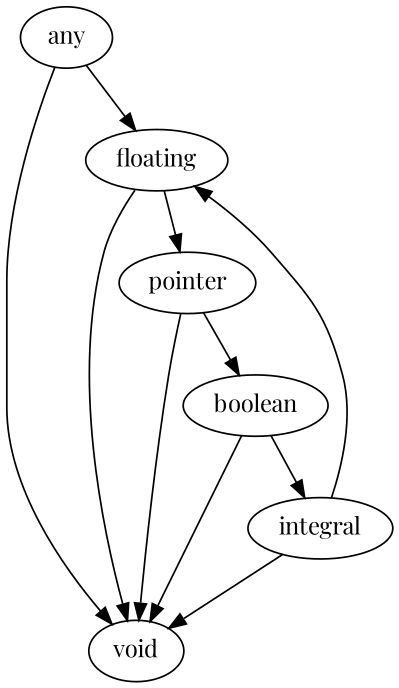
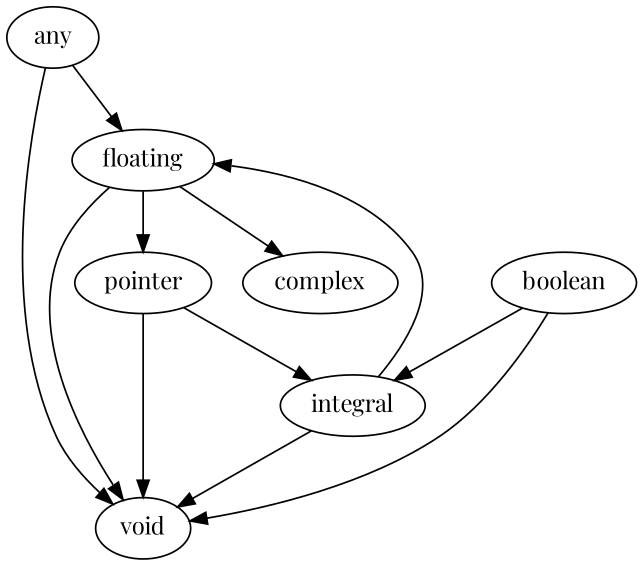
node "complex": added
edge "pointer" -> "boolean": now "pointer" -> "integral"
